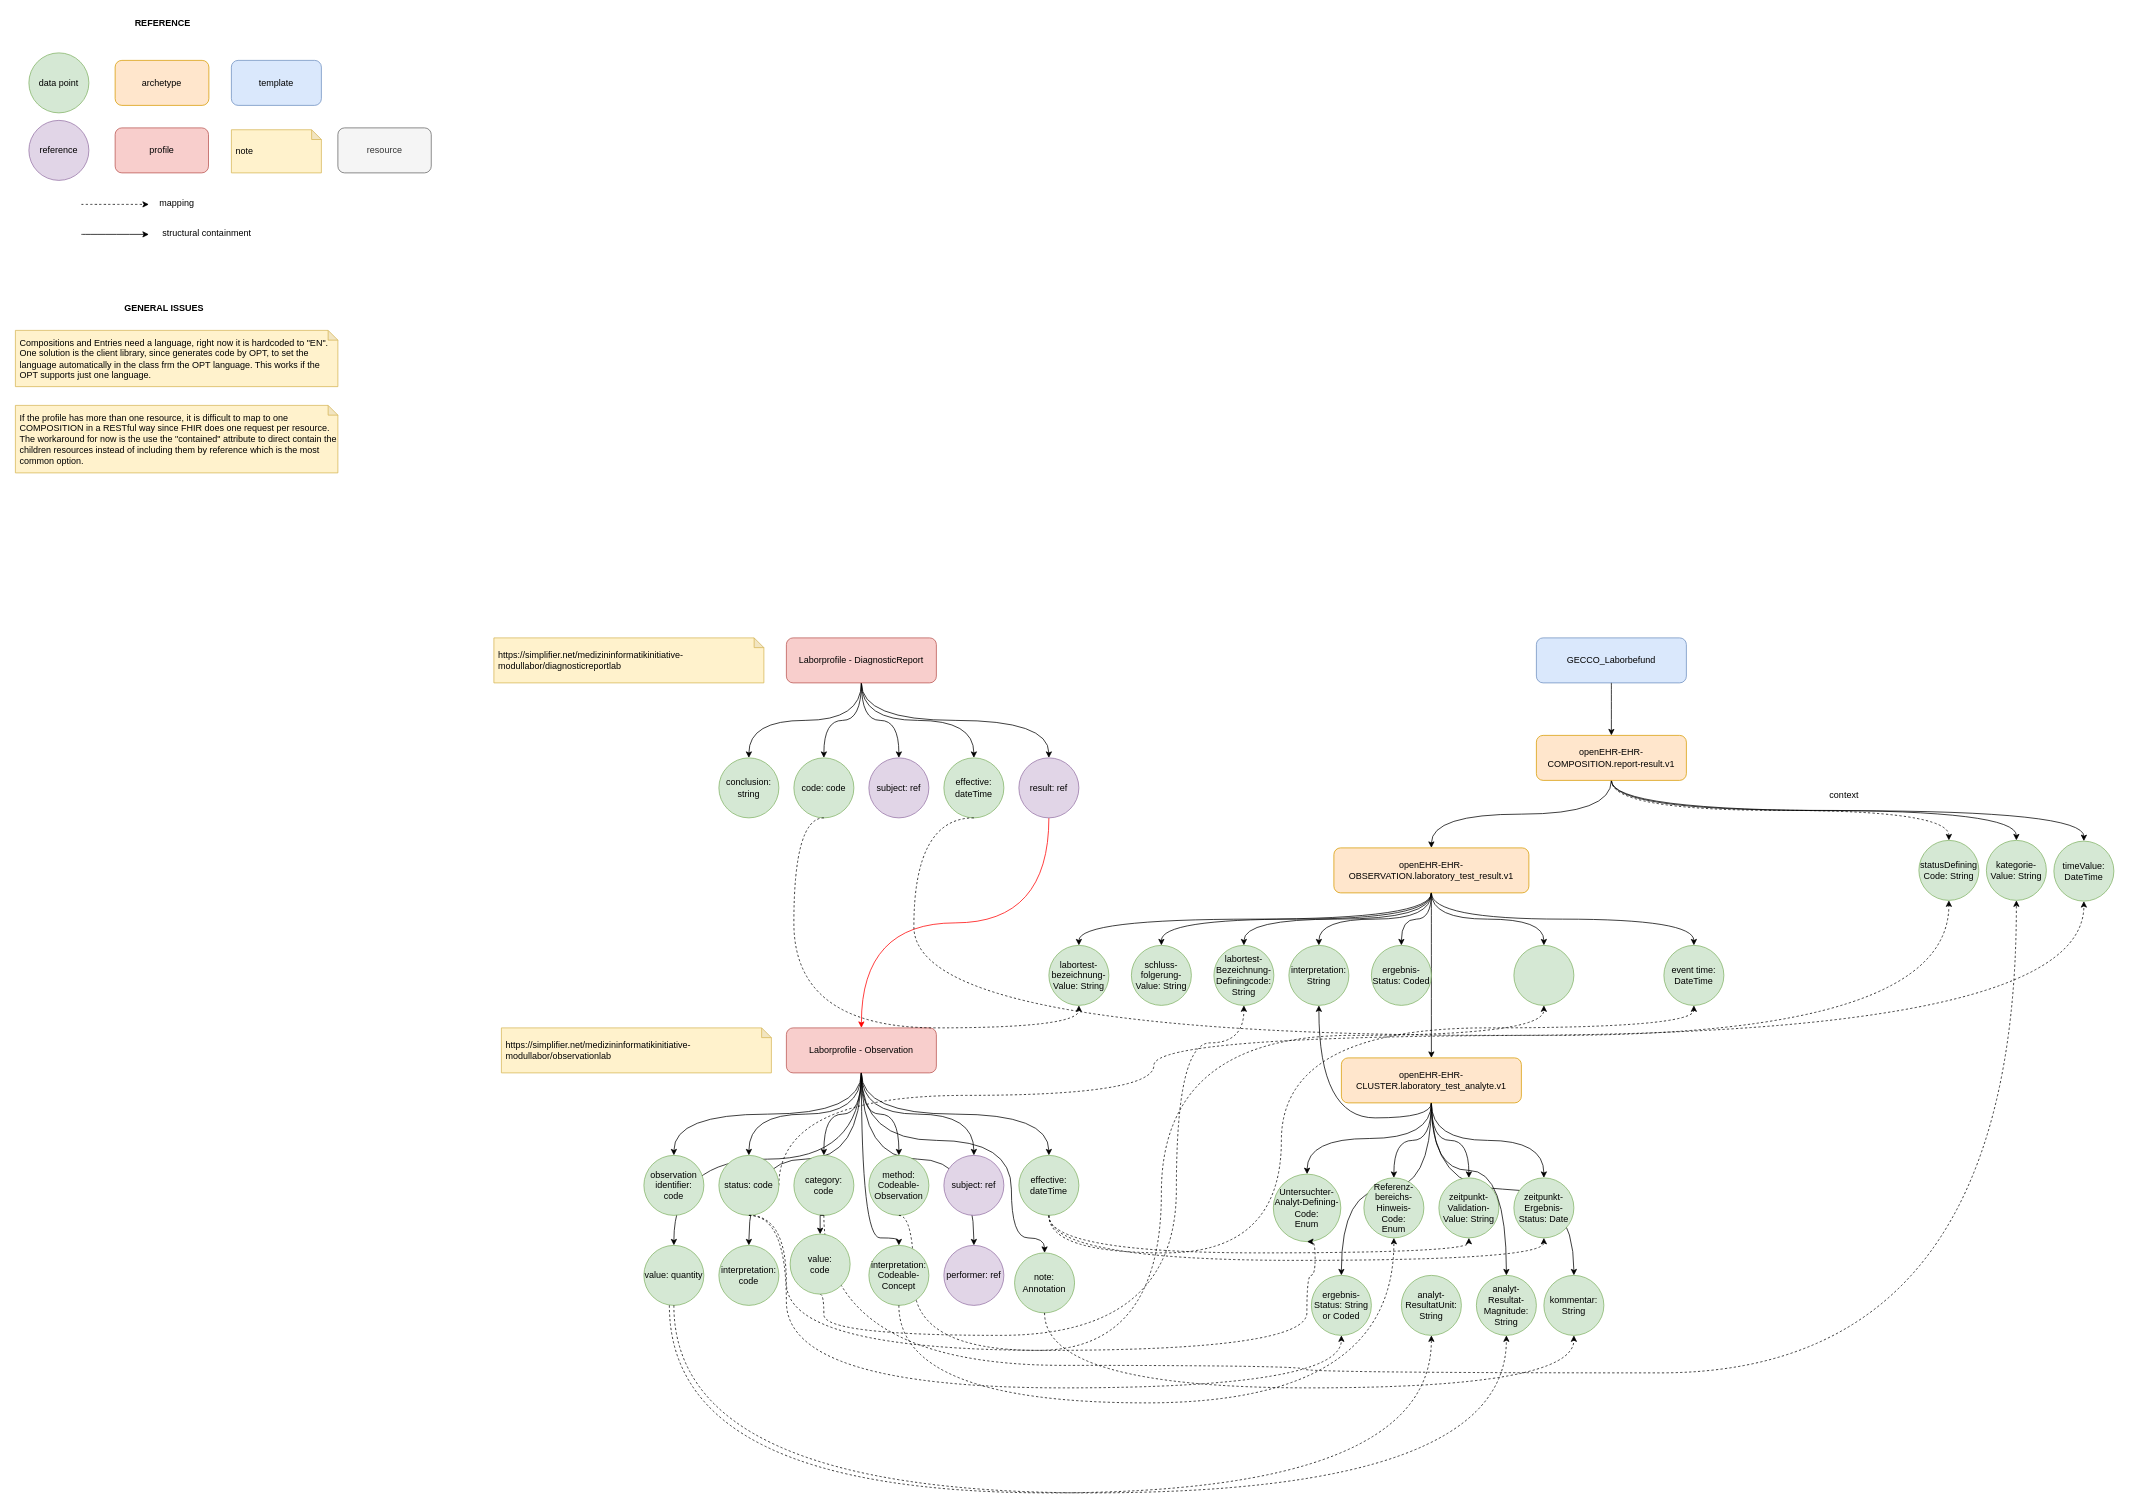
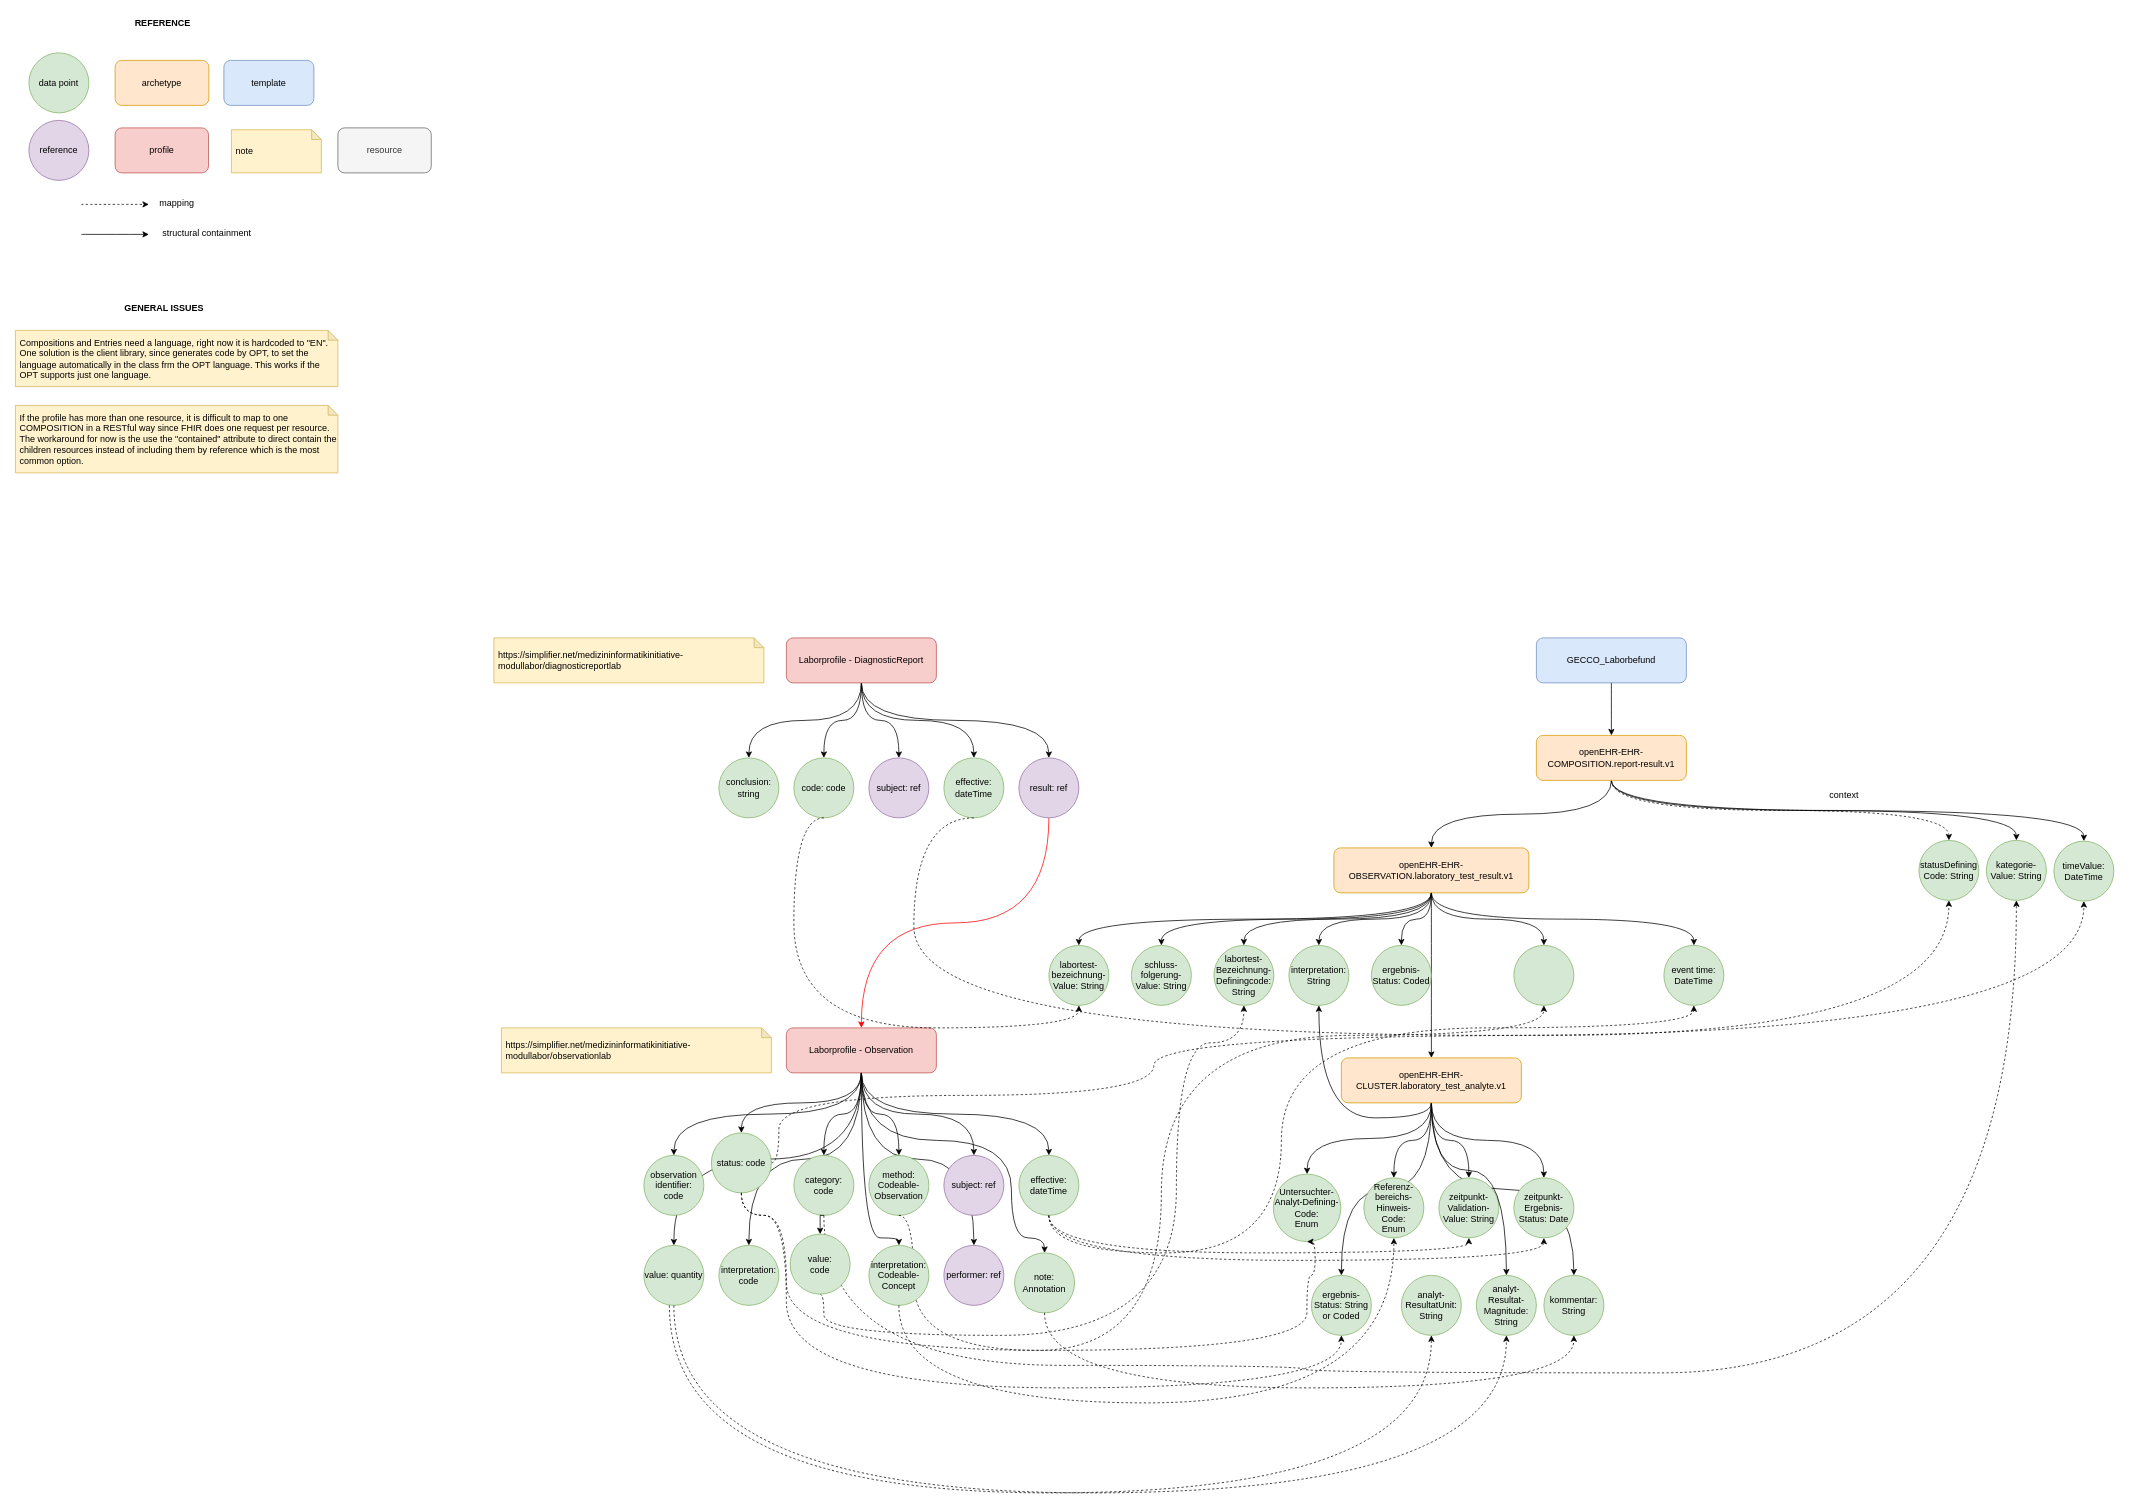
node "template": moved (276, 83) -> (269, 83)
node "status: code": moved (749, 1185) -> (741, 1163)
